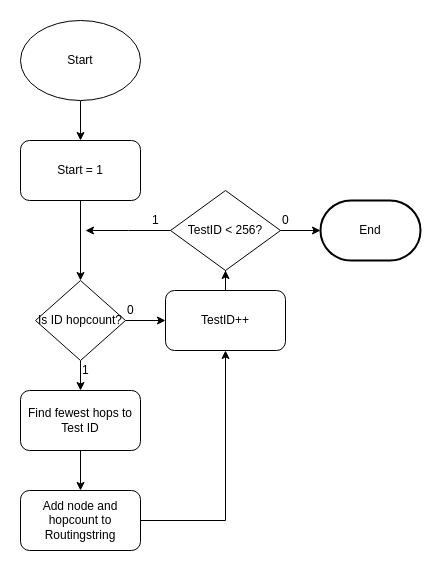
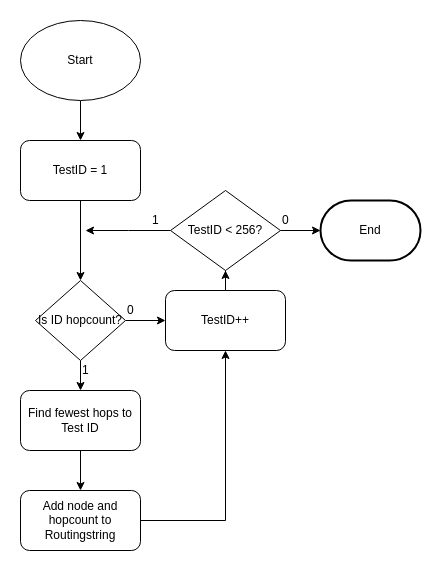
node "Start = 1": label "Start = 1" -> "TestID = 1"
